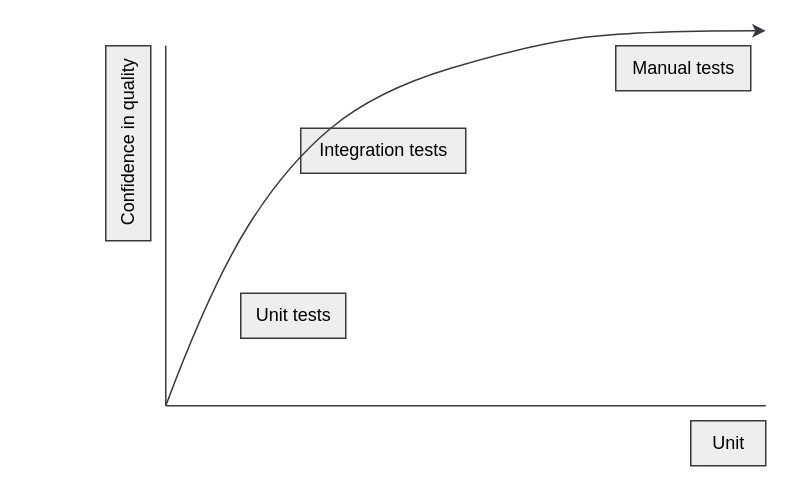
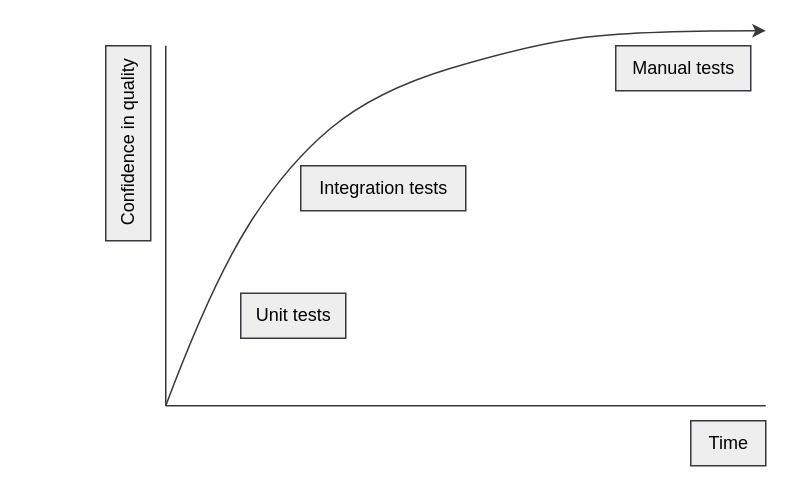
node "Integration tests": moved (383, 151) -> (383, 188)
node "Unit": label "Unit" -> "Time"
